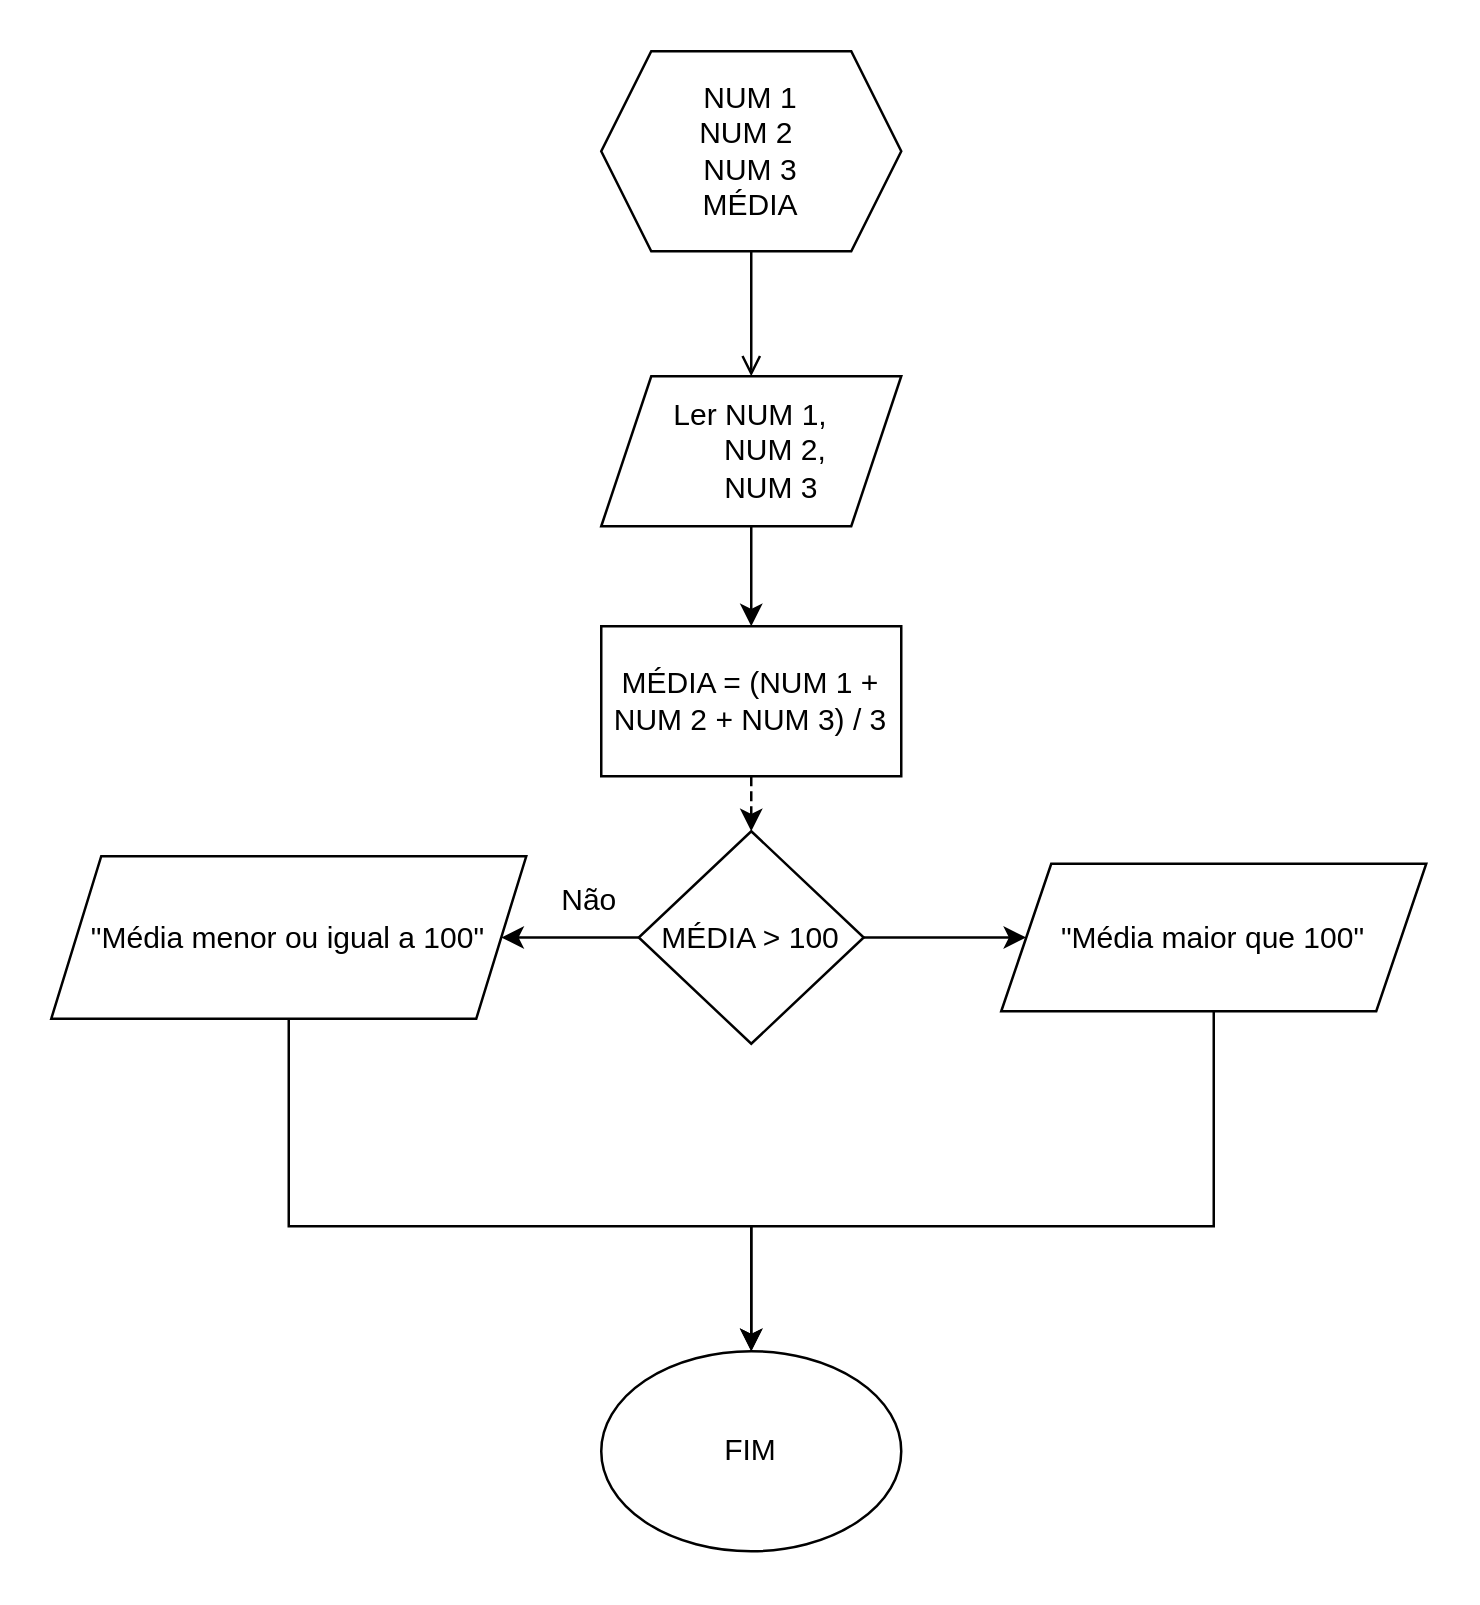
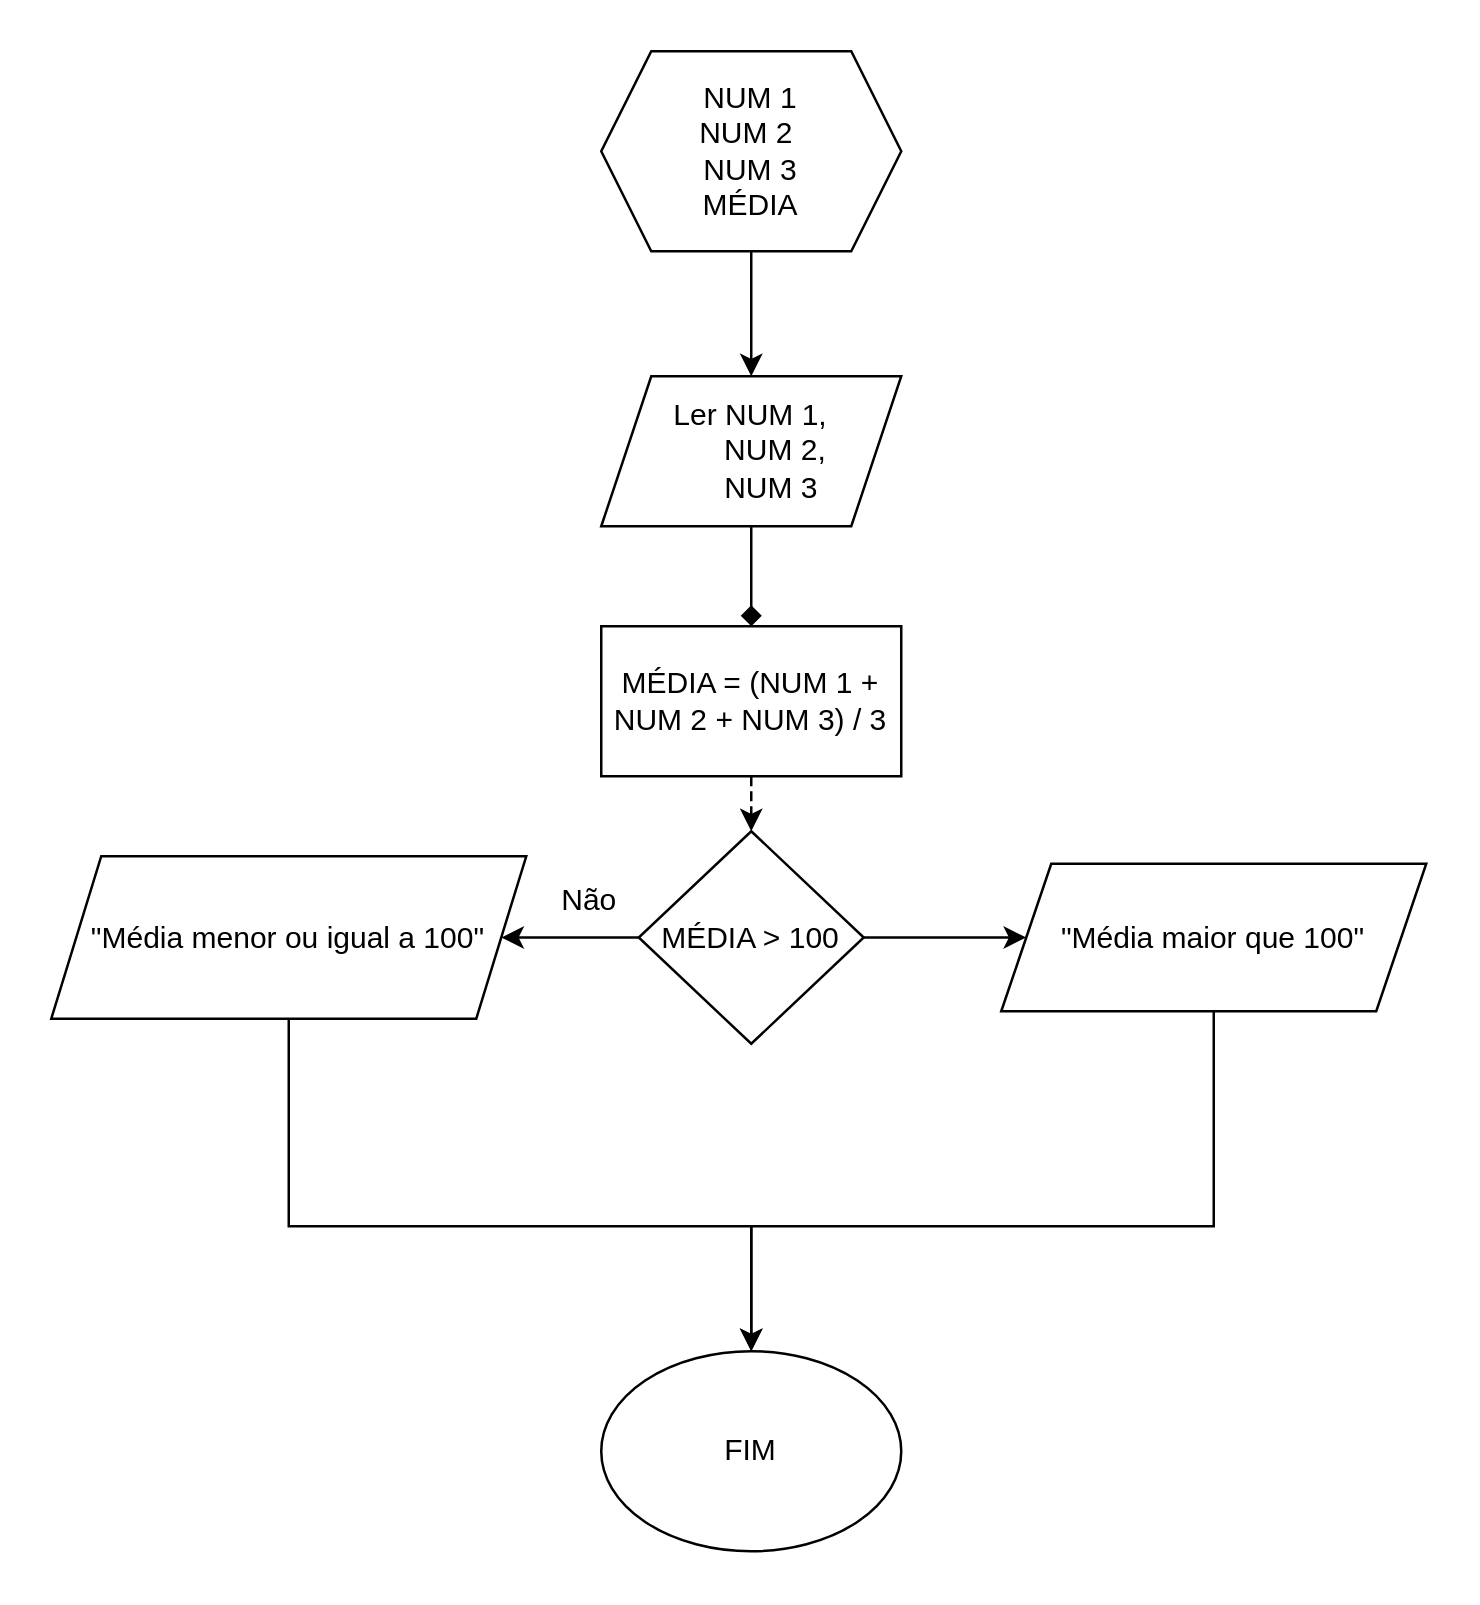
edge "NUM 1 NUM 2 NUM 3 MÉDIA" -> "Ler NUM 1, NUM 2, NUM 3": arrowhead open -> classic
edge "Ler NUM 1, NUM 2, NUM 3" -> "MÉDIA = (NUM 1 + NUM 2 + NUM 3) / 3": arrowhead classic -> diamond
